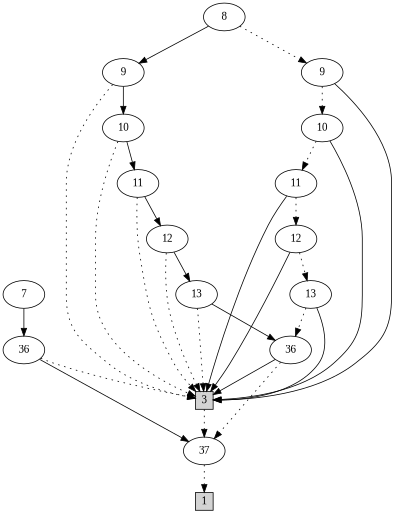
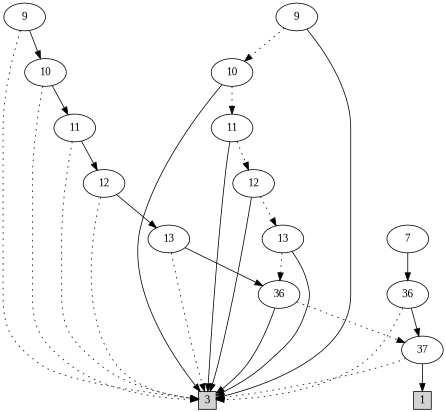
node "8": removed
edge "3" -> "37": reversed
edge "37" -> "1": style dotted -> filled
